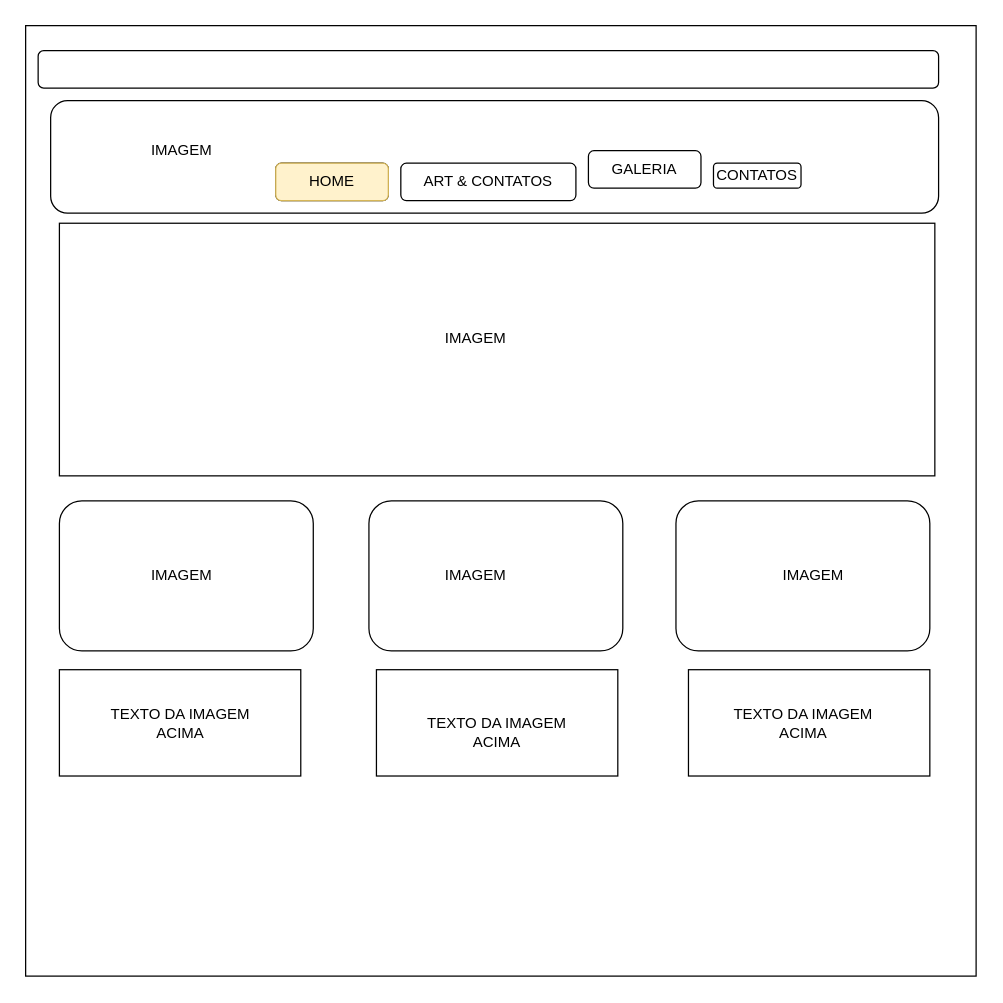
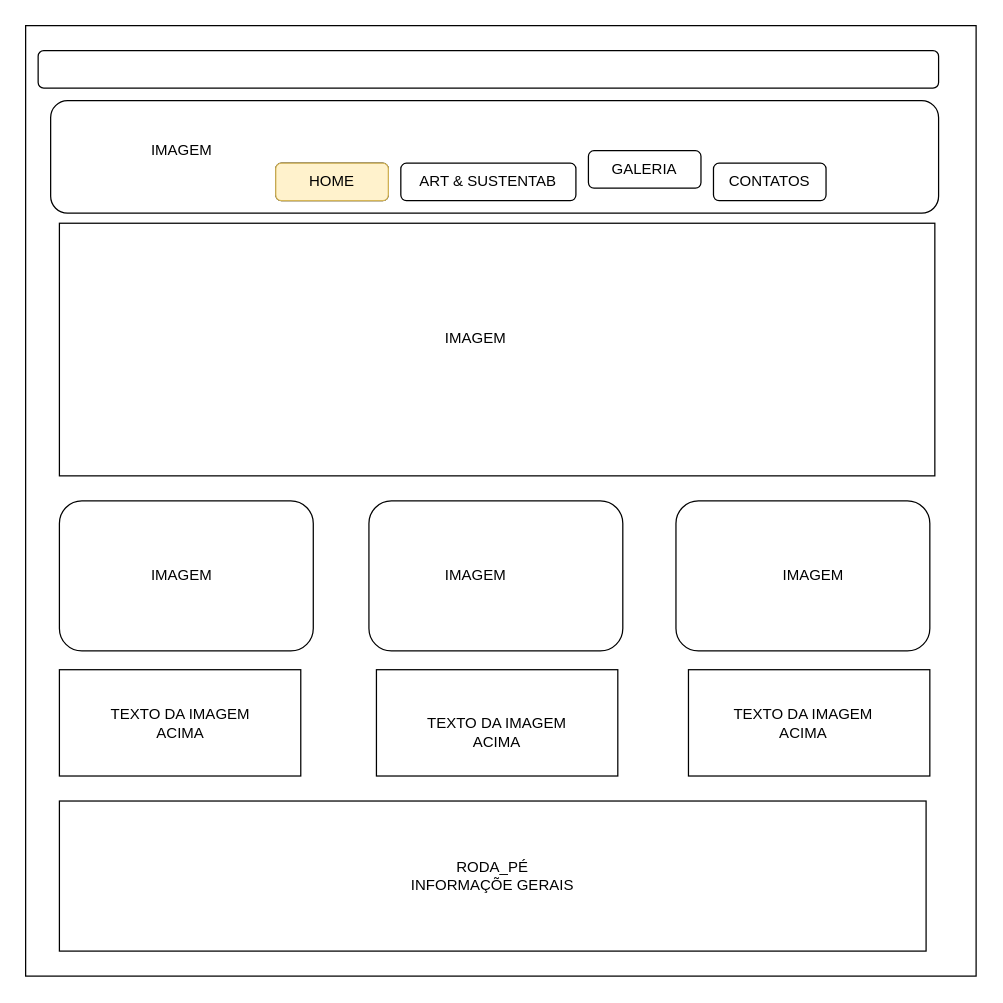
node "CONTATOS": size 88x25 -> 113x38
node "ART & CONTATOS": label "ART & CONTATOS" -> "ART & SUSTENTAB"
node "RODA_PÉ INFORMAÇÕE GERAIS": added
